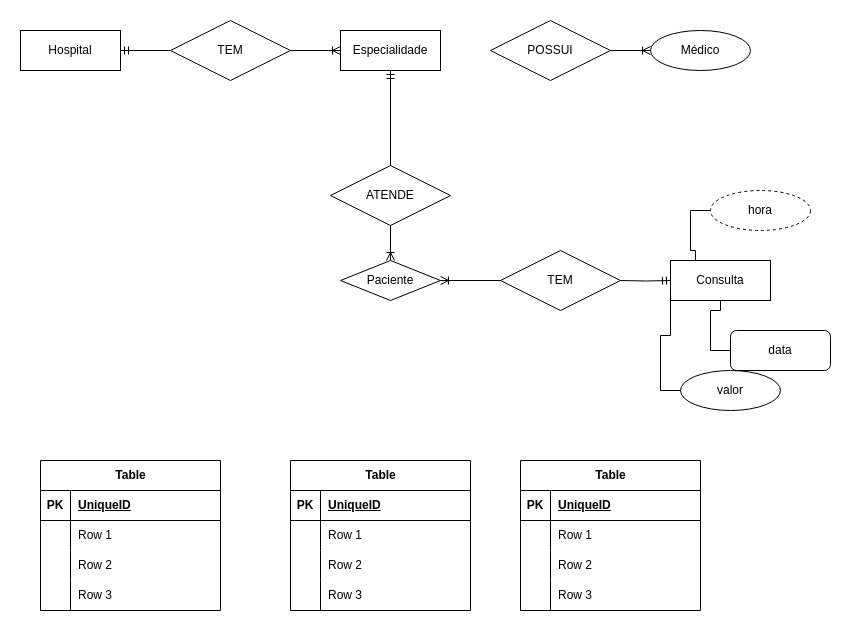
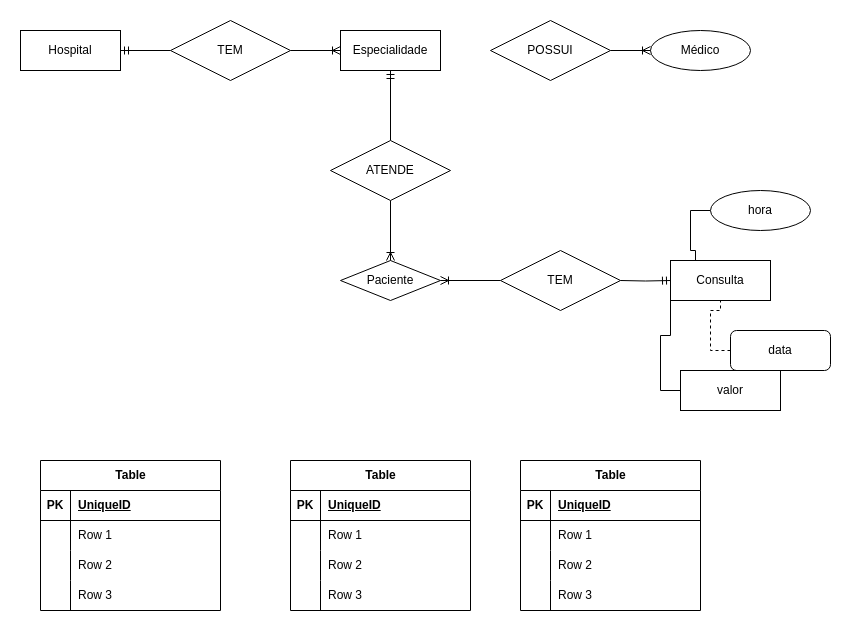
node "ATENDE": moved (391, 196) -> (391, 171)
node "hora": style dashed -> solid
edge "Consulta" -- "data": style solid -> dashed
node "valor": shape ellipse -> rectangle
